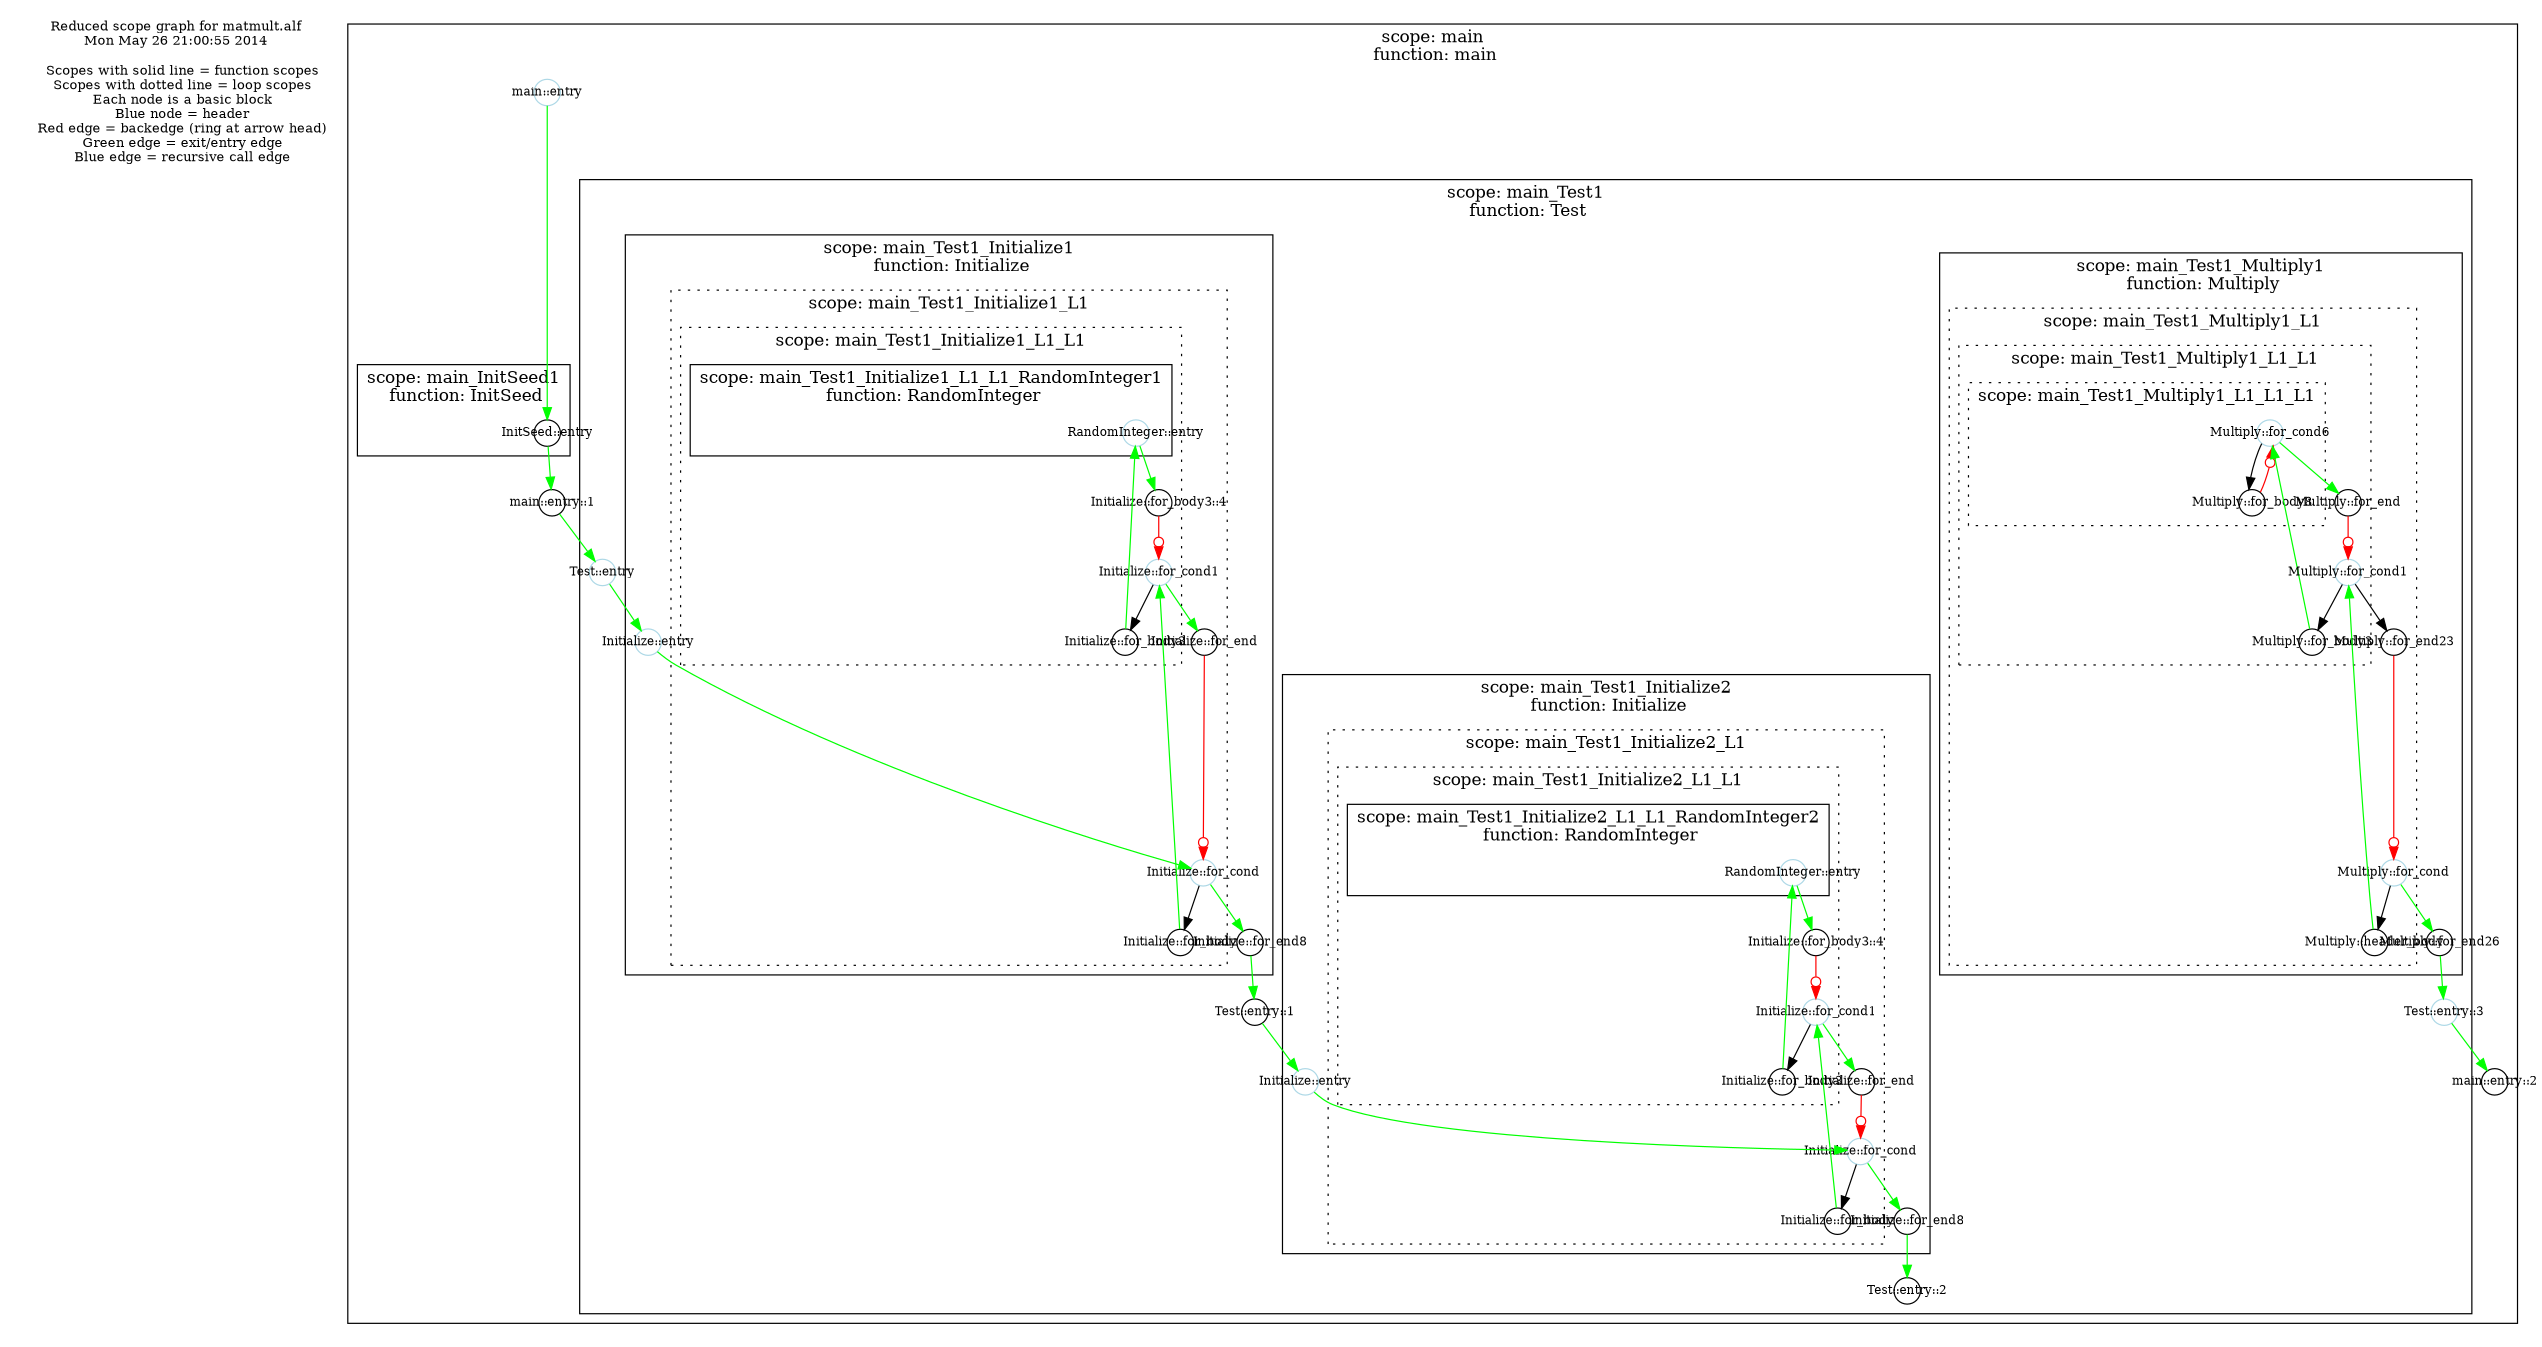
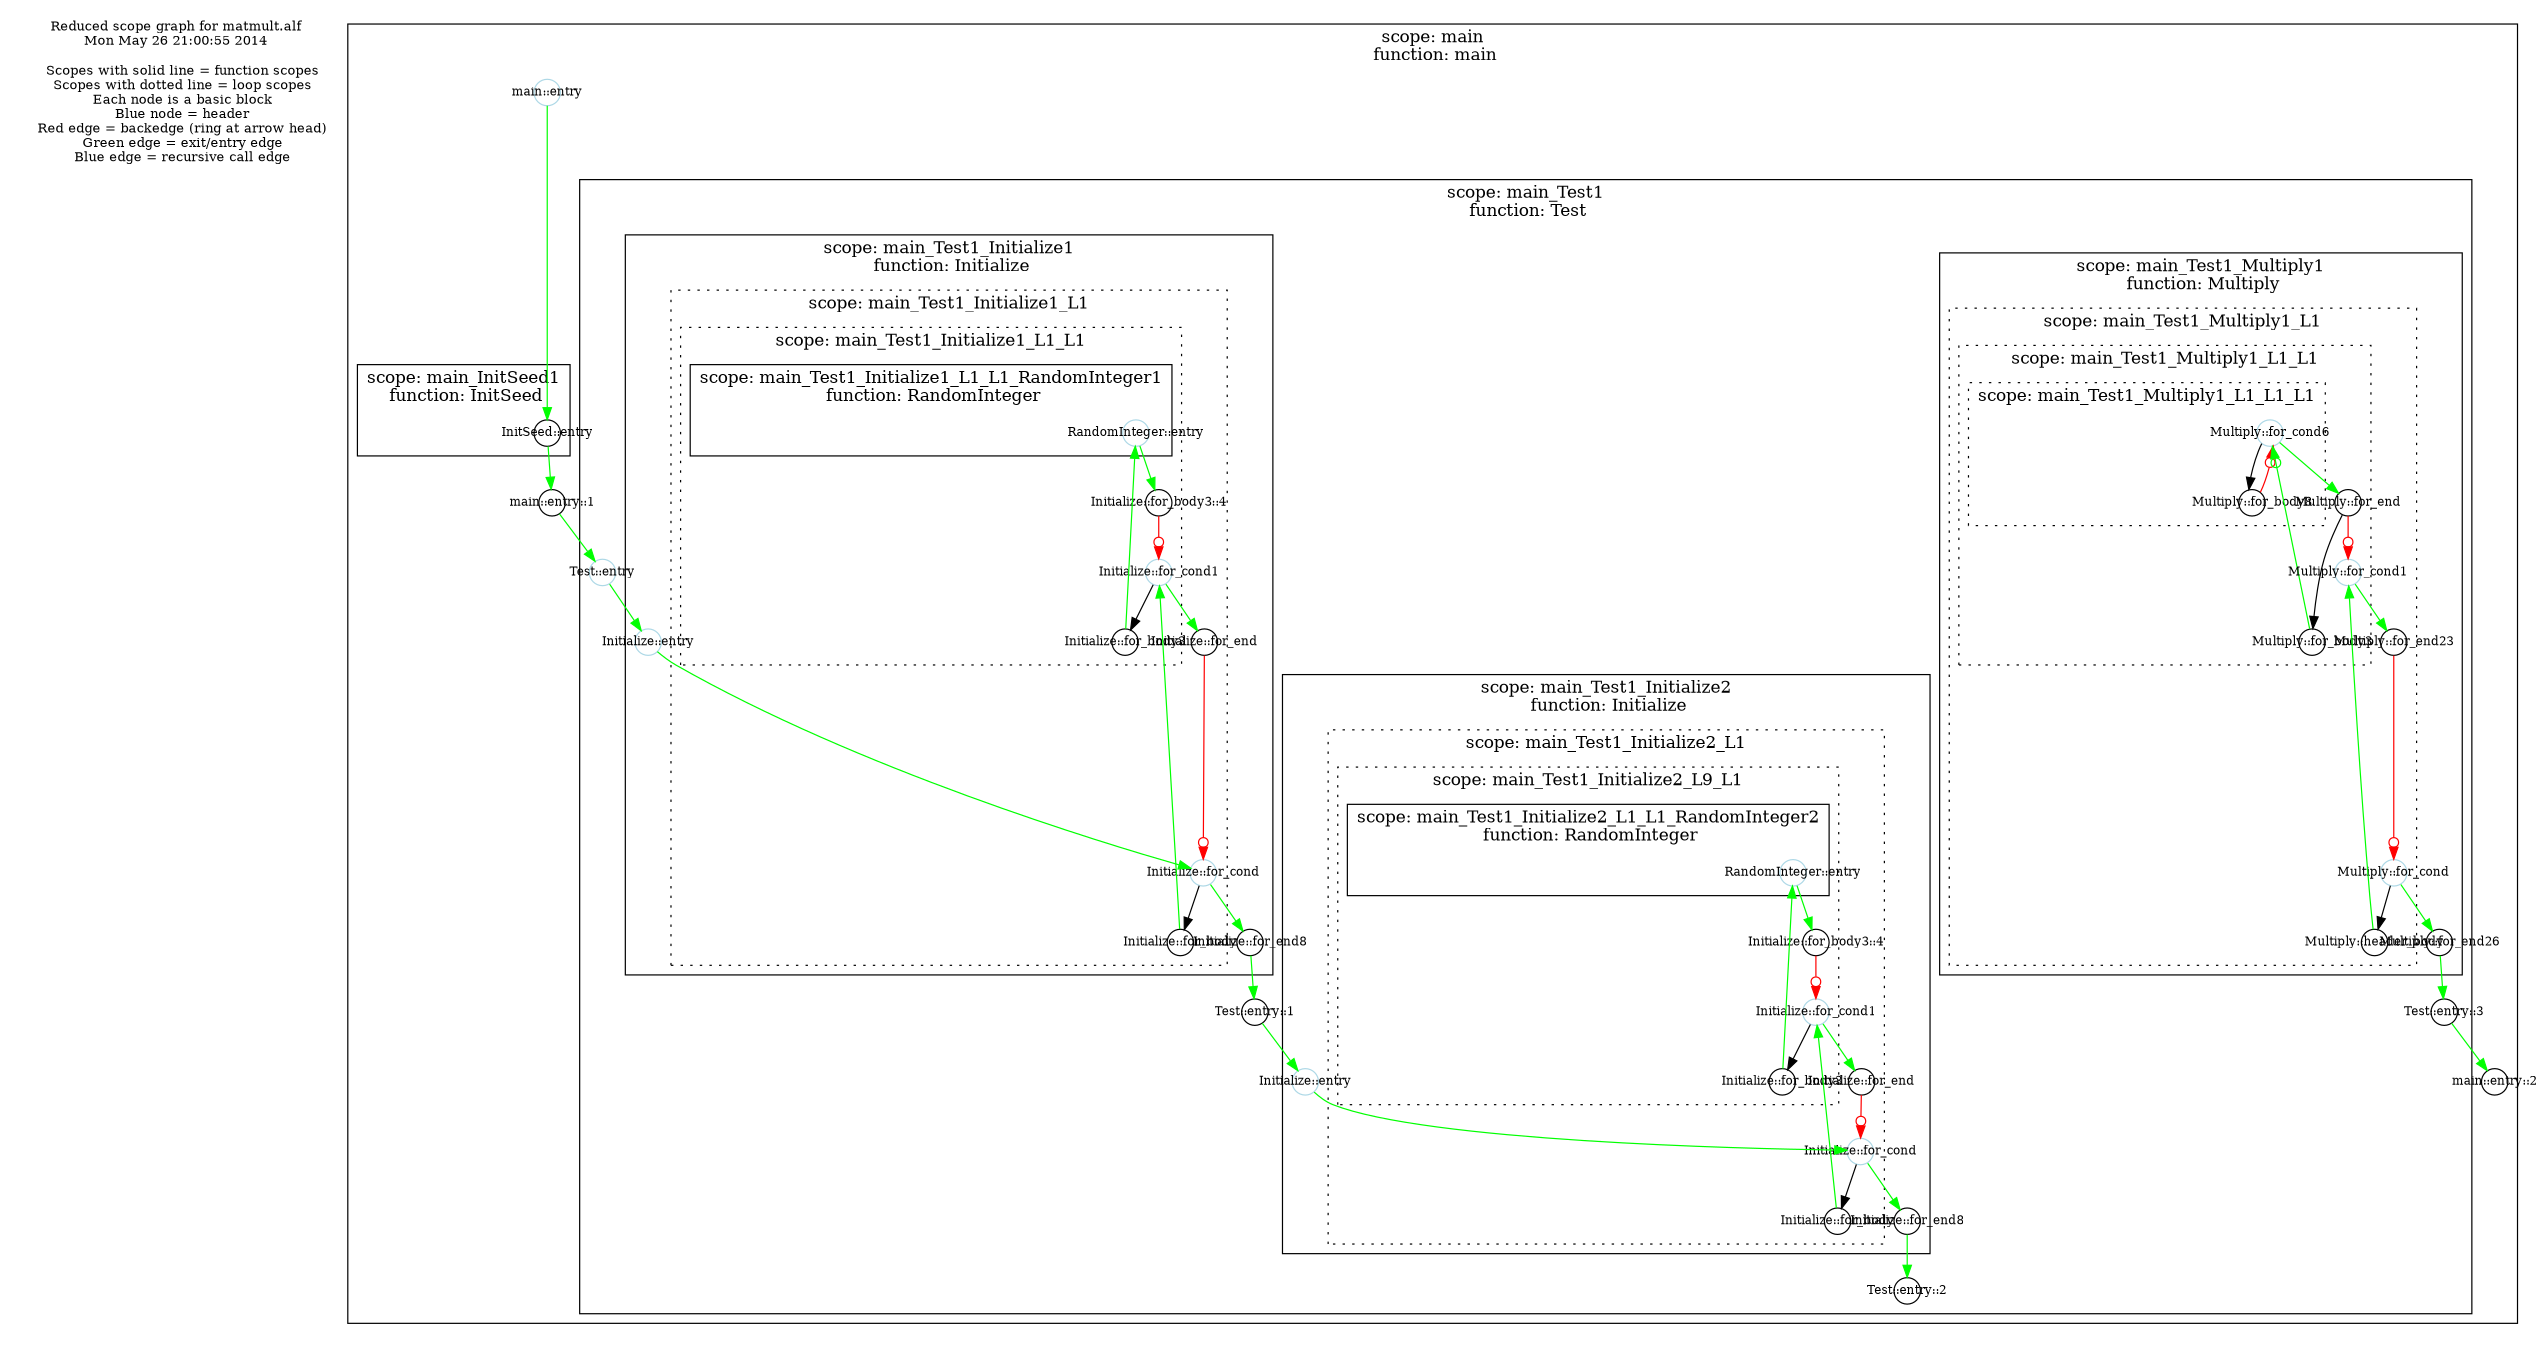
edge "Multiply::for_body3" -> "Multiply::for_cond6": arrowhead normal -> normalodot
edge "Multiply::for_cond1" -> "Multiply::for_end23": color black -> green
edge "Multiply::for_cond1" -> "Multiply::for_body3": now "Multiply::for_end" -> "Multiply::for_body3"
cluster "scope: main_Test1_Initialize2_L1_L1": label "scope: main_Test1_Initialize2_L1_L1" -> "scope: main_Test1_Initialize2_L9_L1"
node "Test::entry::3": color lightblue -> black
